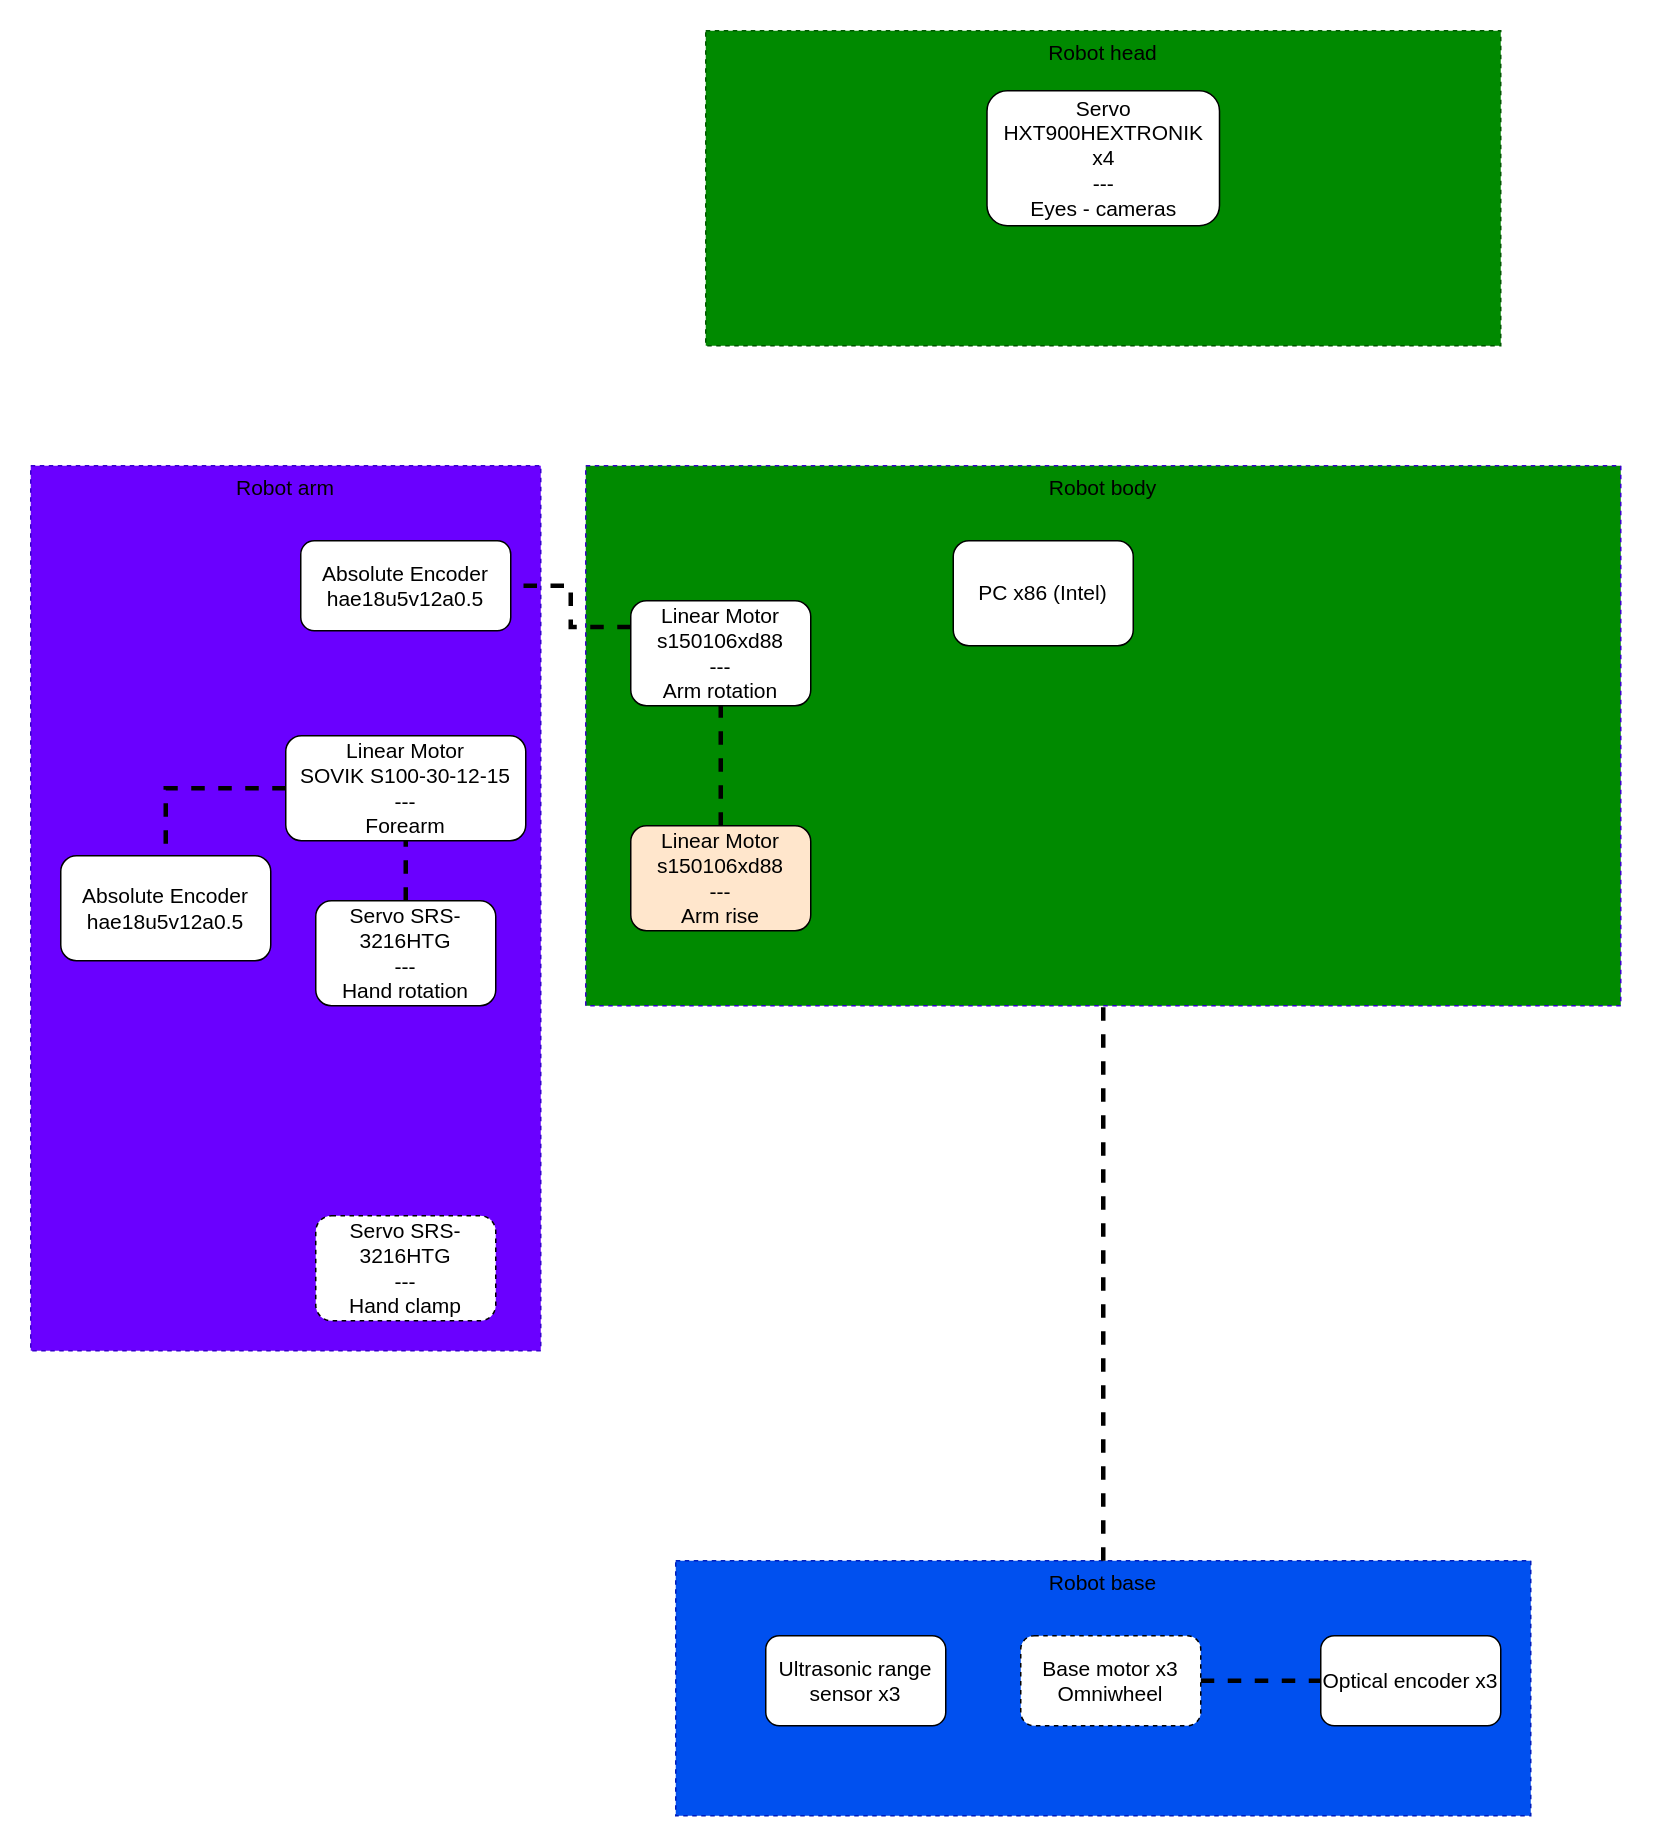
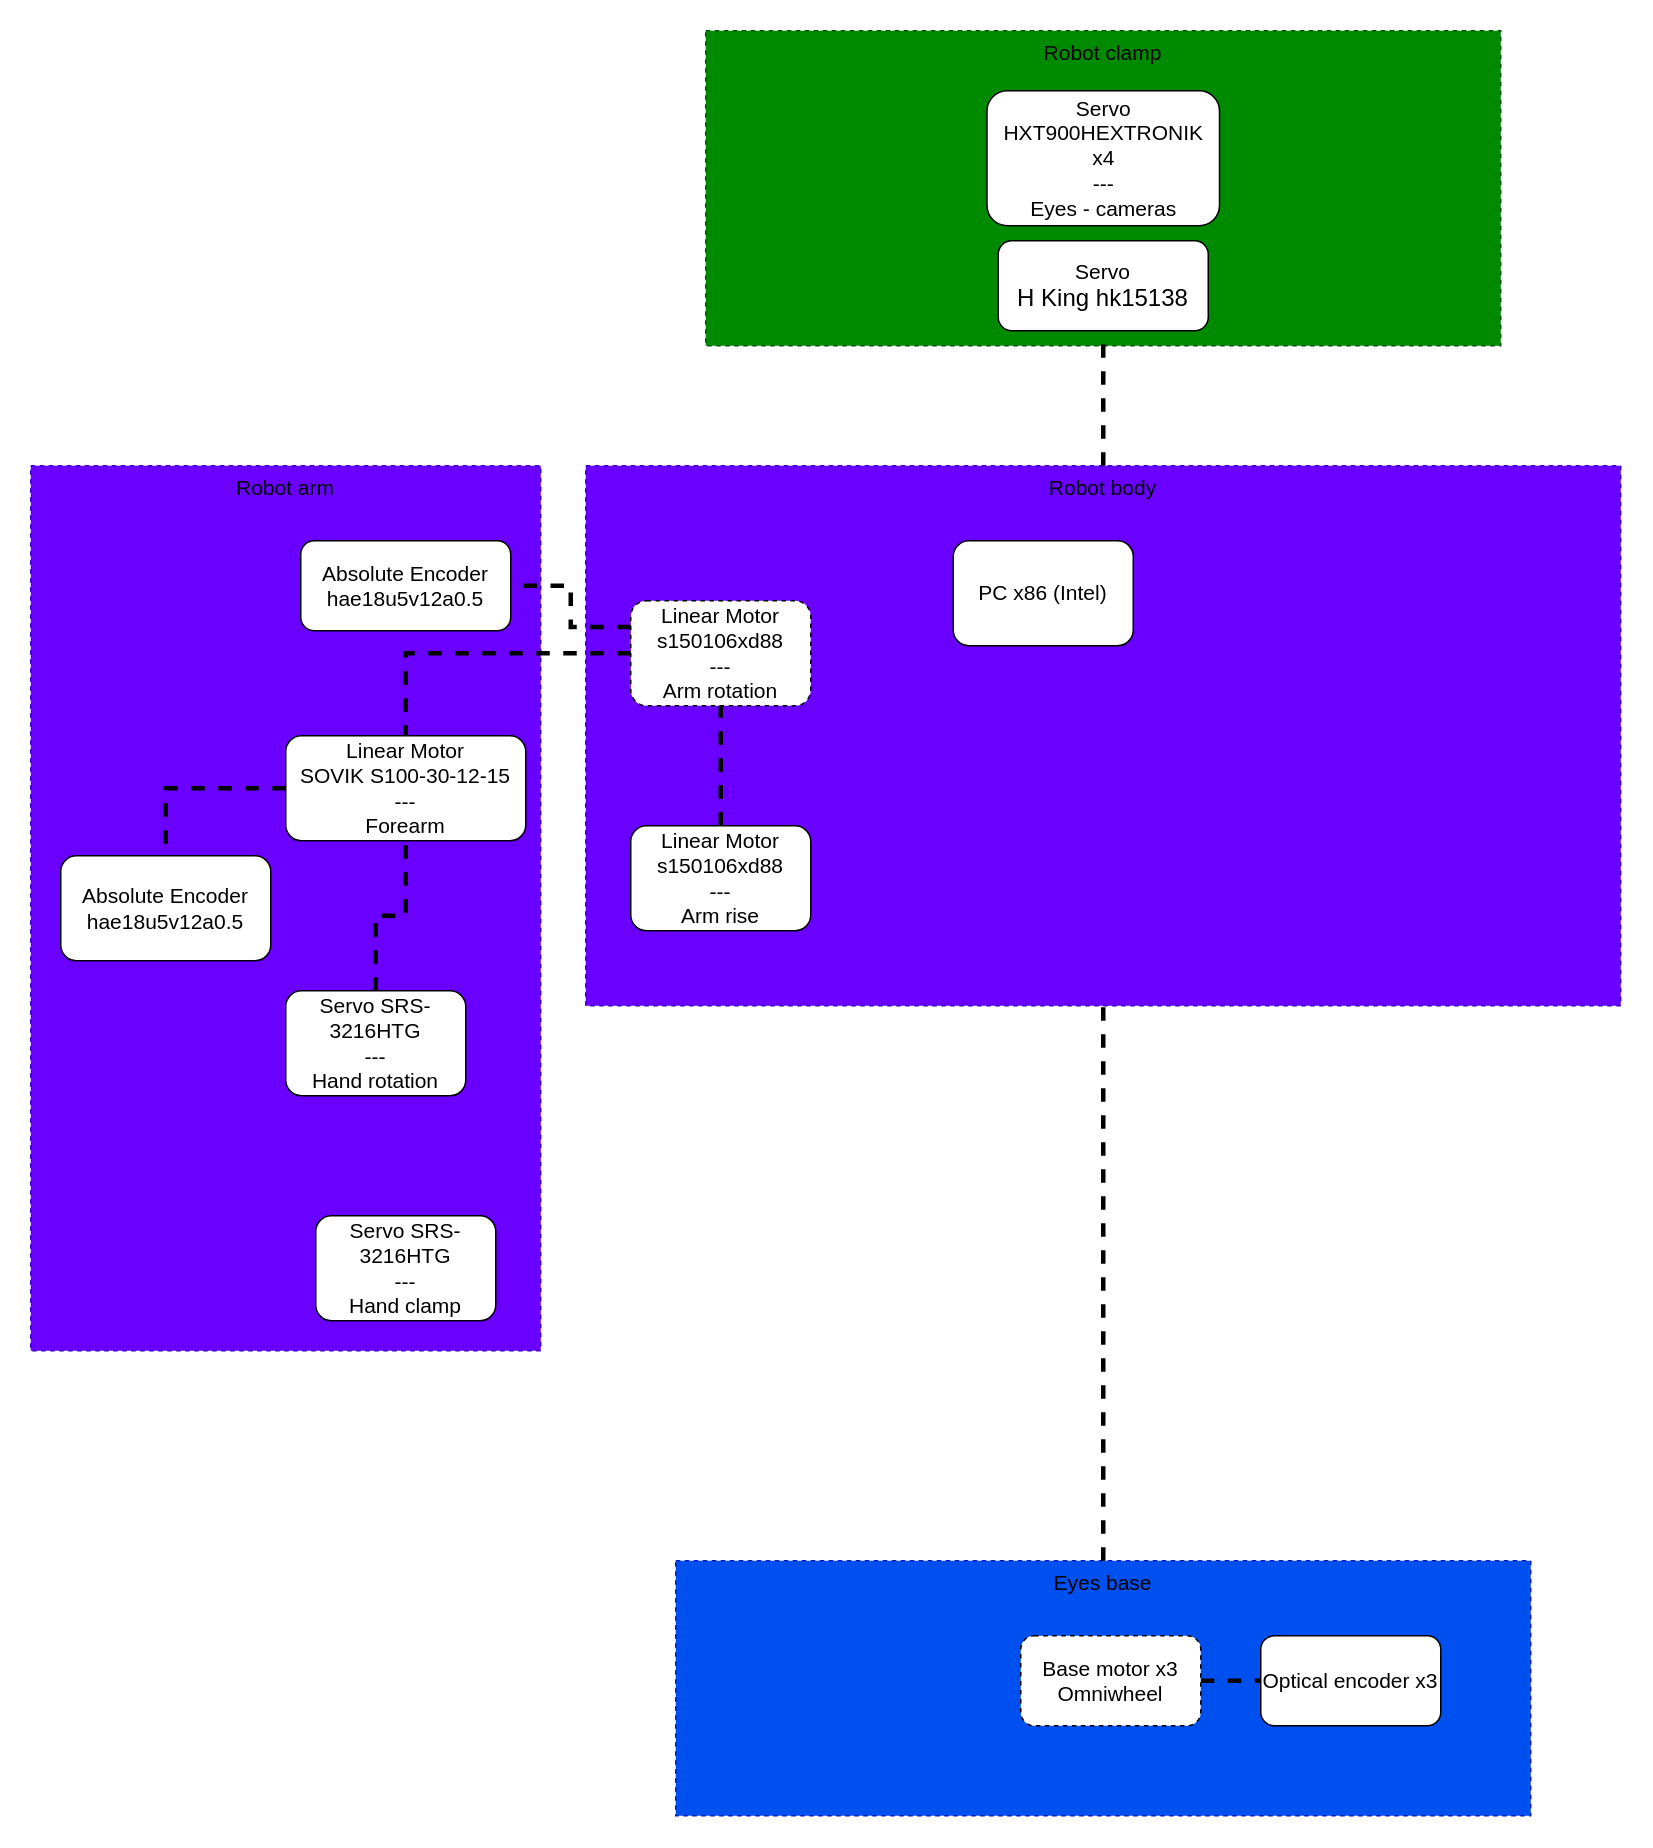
node "Robot head": label "Robot head" -> "Robot clamp"
node "Servo H King hk15138": added
edge "Servo H King hk15138" -- "Robot body": added
edge "Linear Motor s150106xd88 --- Arm rotation" -- "Linear Motor SOVIK S100-30-12-15 --- Forearm": added
node "Linear Motor s150106xd88 --- Arm rotation": style solid -> dashed
node "Robot body": fillcolor #008a00 -> #6a00ff
node "Linear Motor s150106xd88 --- Arm rise": fillcolor #ffe6cc -> #ffffff
node "Servo SRS-3216HTG --- Hand rotation": moved (406, 953) -> (376, 1043)
node "Servo SRS-3216HTG --- Hand clamp": style dashed -> solid
node "Robot base": label "Robot base" -> "Eyes base"
node "Ultrasonic range sensor x3": removed
node "Optical encoder x3": moved (1411, 1681) -> (1351, 1681)
